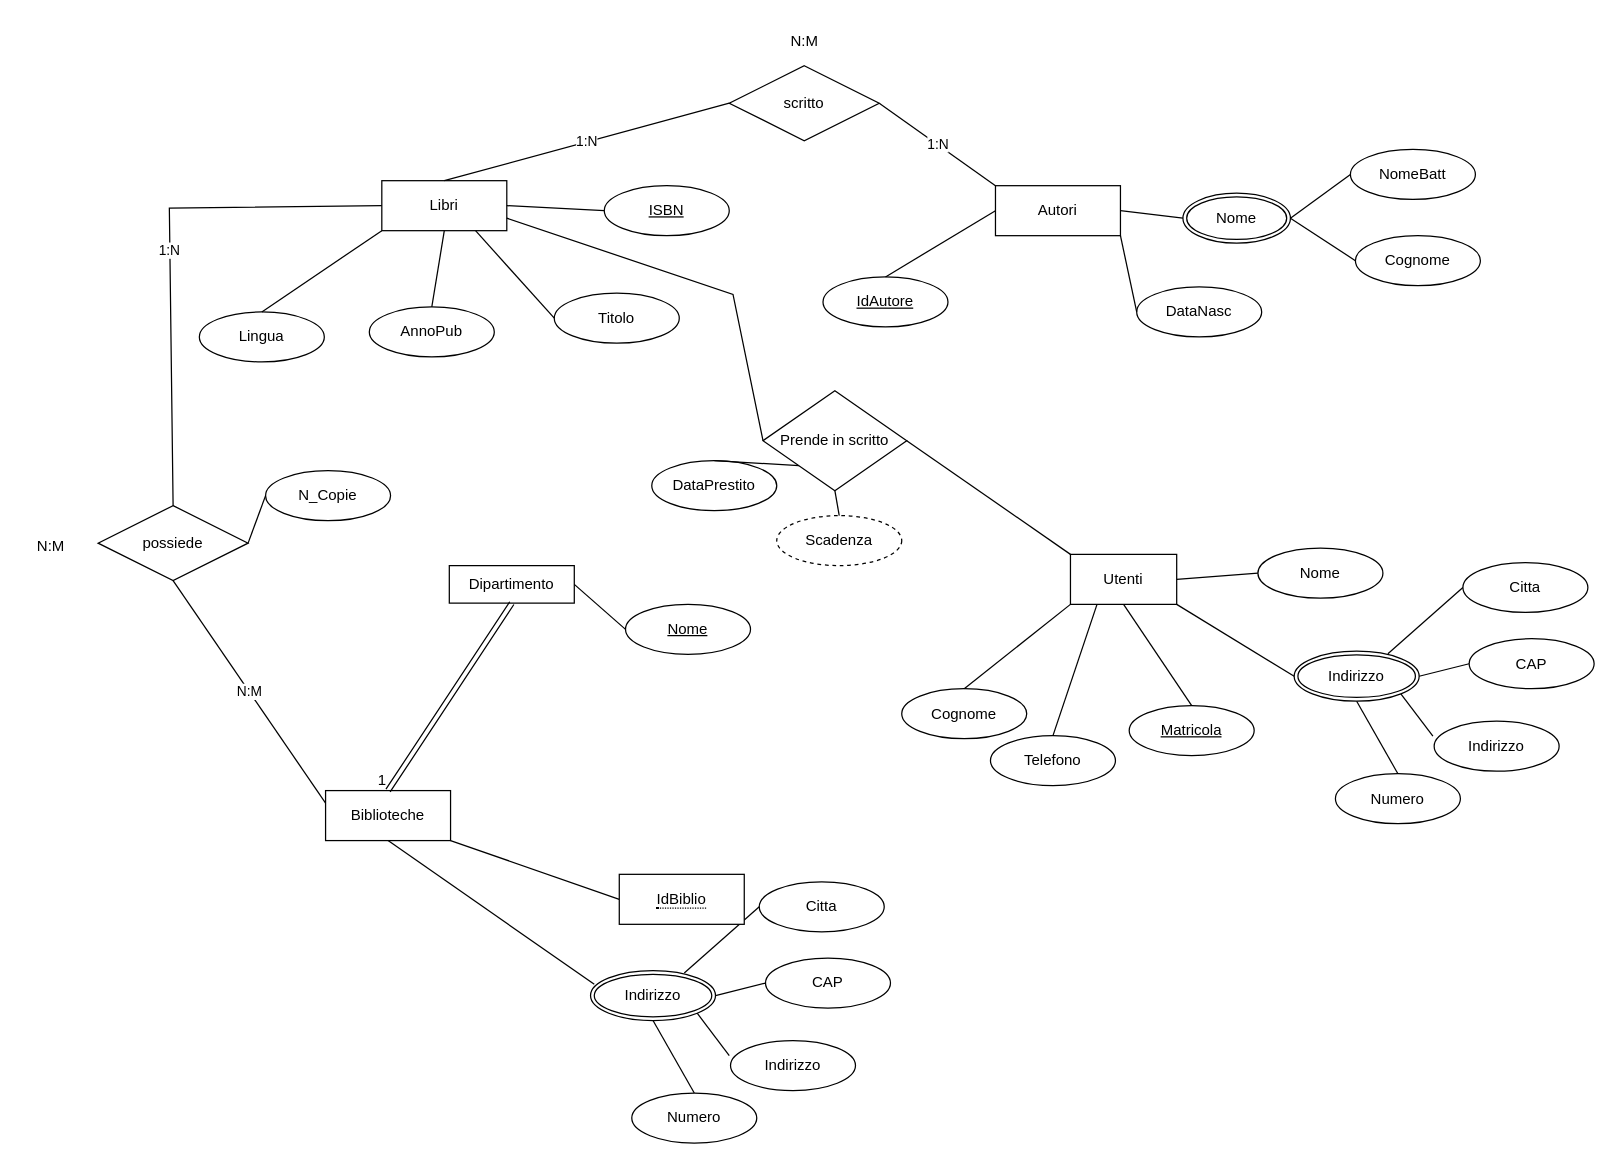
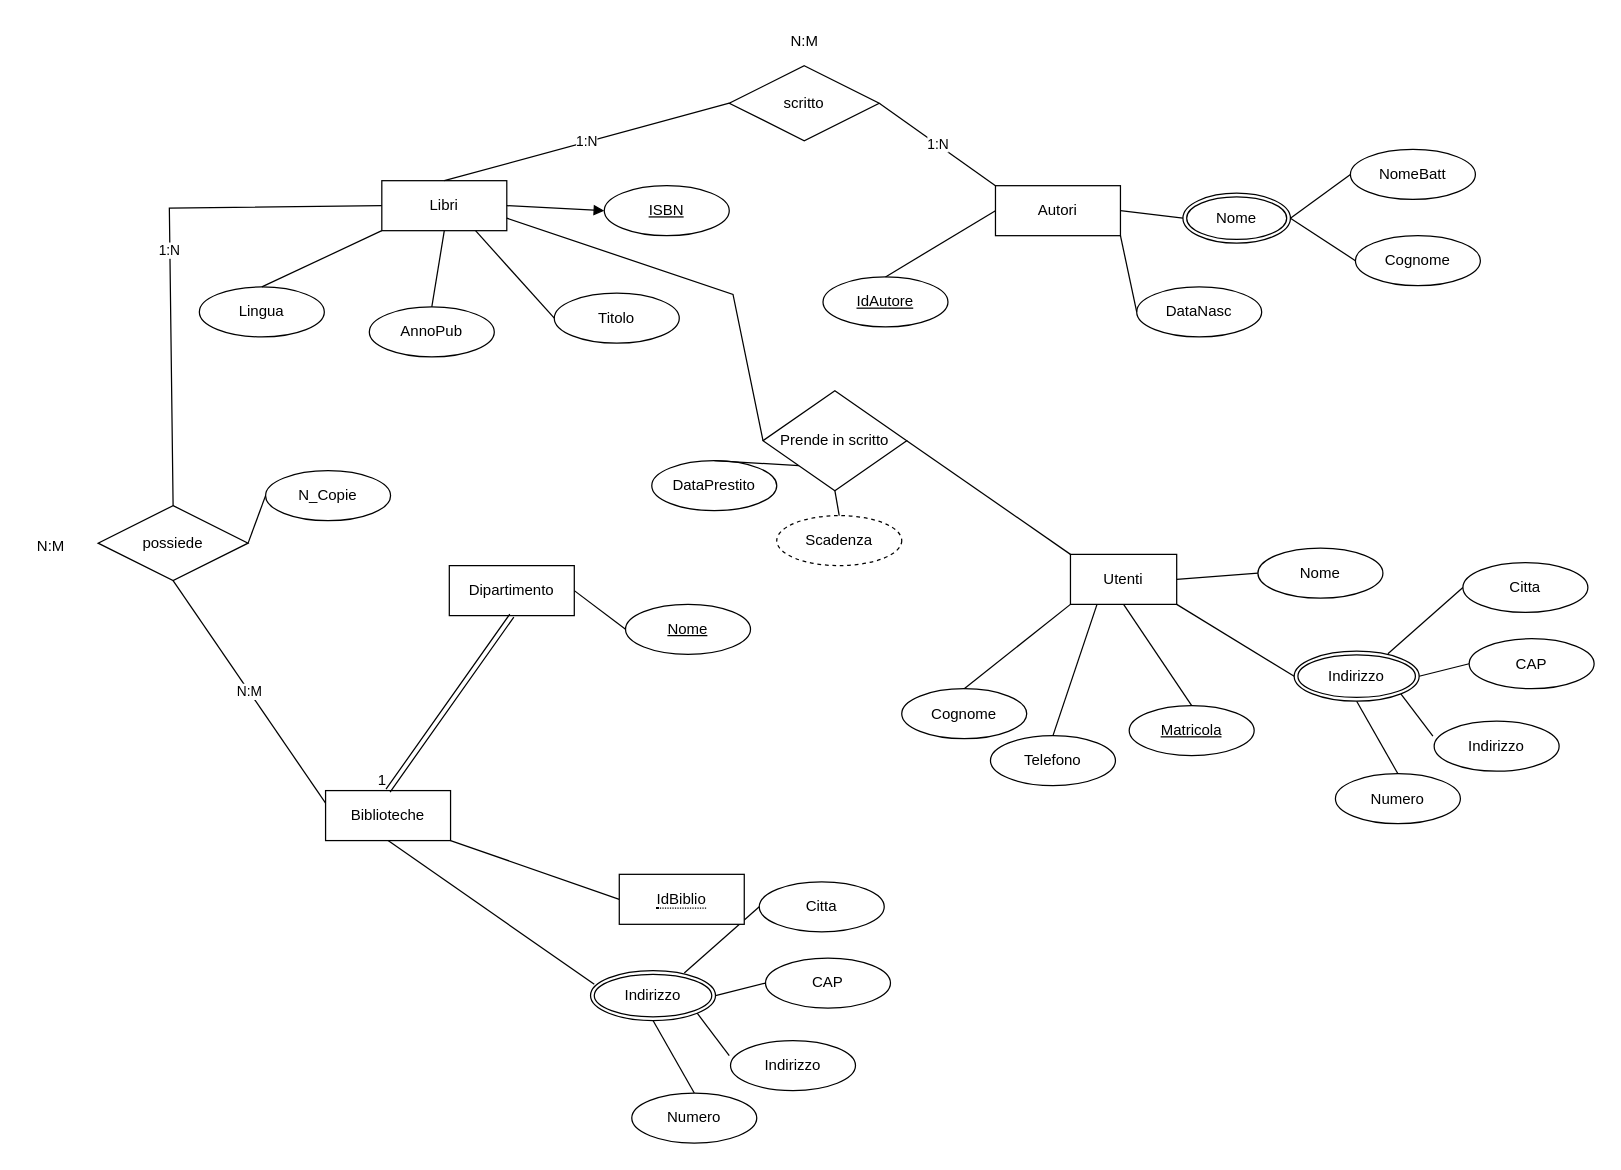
edge "Libri" -- "ISBN": arrowhead none -> block
node "Lingua": moved (262, 337) -> (262, 312)
node "Dipartimento": size 125x38 -> 125x50
